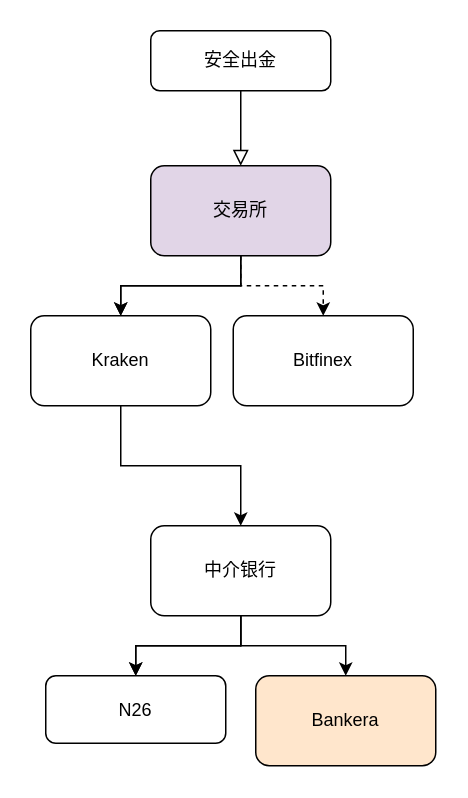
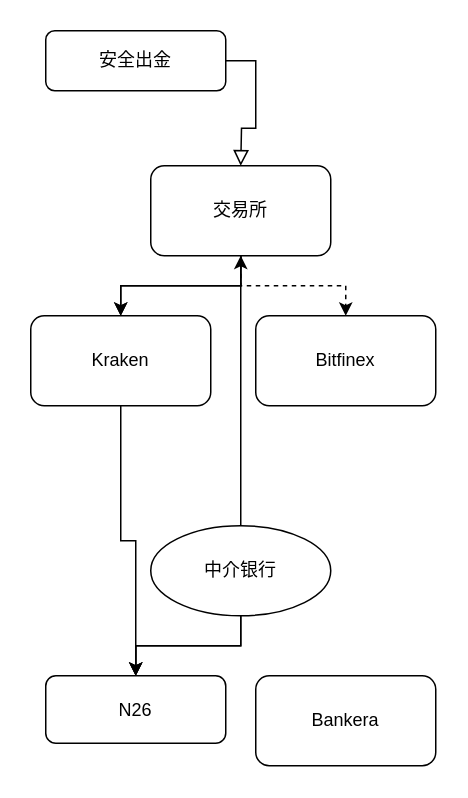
node "安全出金": moved (241, 61) -> (136, 61)
node "交易所": fillcolor #e1d5e7 -> #ffffff
node "Bitfinex": moved (323, 361) -> (346, 361)
edge "Kraken" -> "中介银行": now "Kraken" -> "N26"
node "中介银行": shape rounded rectangle -> ellipse
edge "中介银行" -> "Bankera": now "中介银行" -> "交易所"
node "Bankera": fillcolor #ffe6cc -> #ffffff
